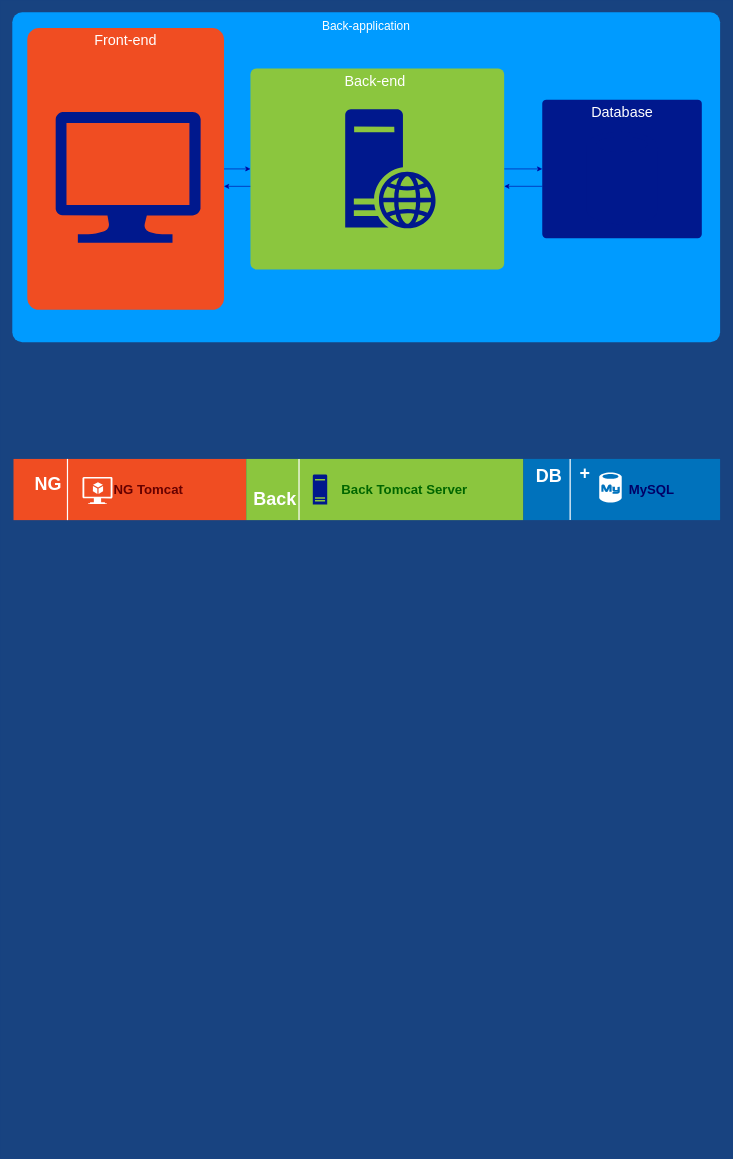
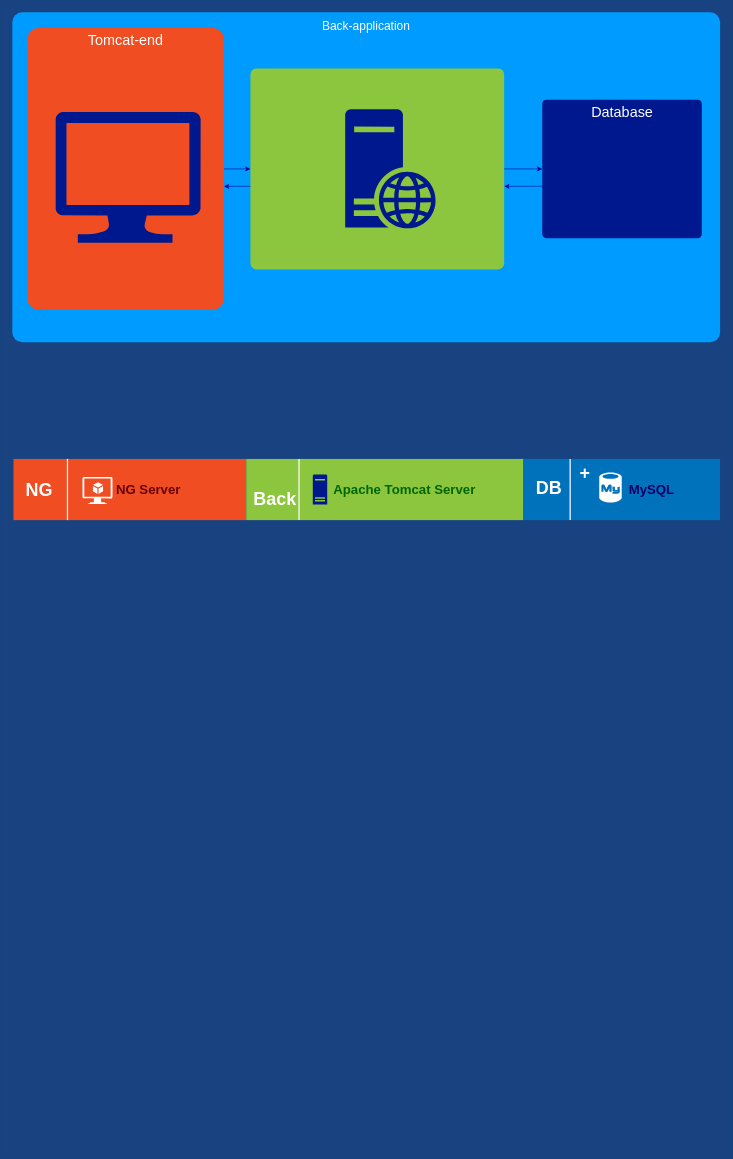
node "Front-end": label "Front-end" -> "Tomcat-end"
node "Back-end": removed
node "DB": moved (549, 476) -> (549, 488)
node "NG": moved (48, 484) -> (39, 490)
node "NG Tomcat": label "NG Tomcat" -> "NG Server"
node "Back Tomcat Server": label "Back Tomcat Server" -> "Apache Tomcat Server"
